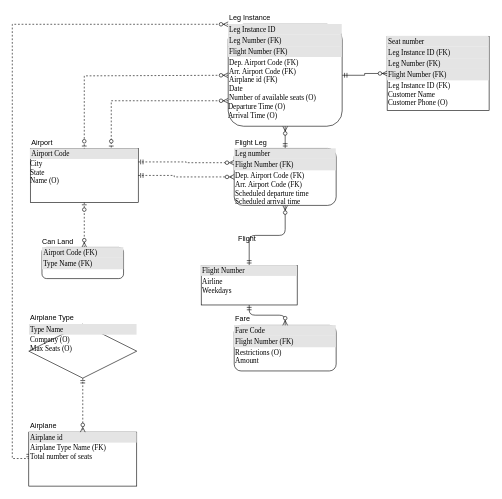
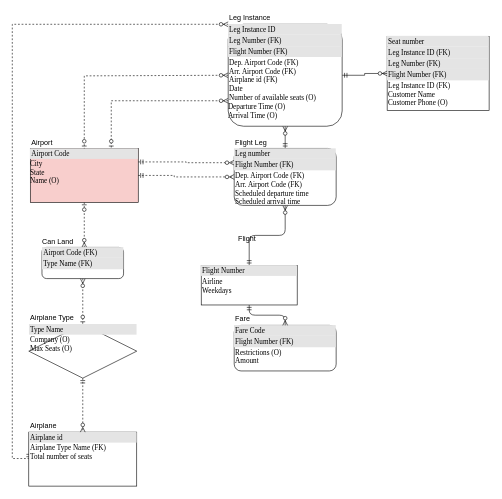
node "Airport Code City State Name (O)": fillcolor #ffffff -> #f8cecc
edge "Airport Code (FK) Type Name (FK)" -- "Airplane Type": added
